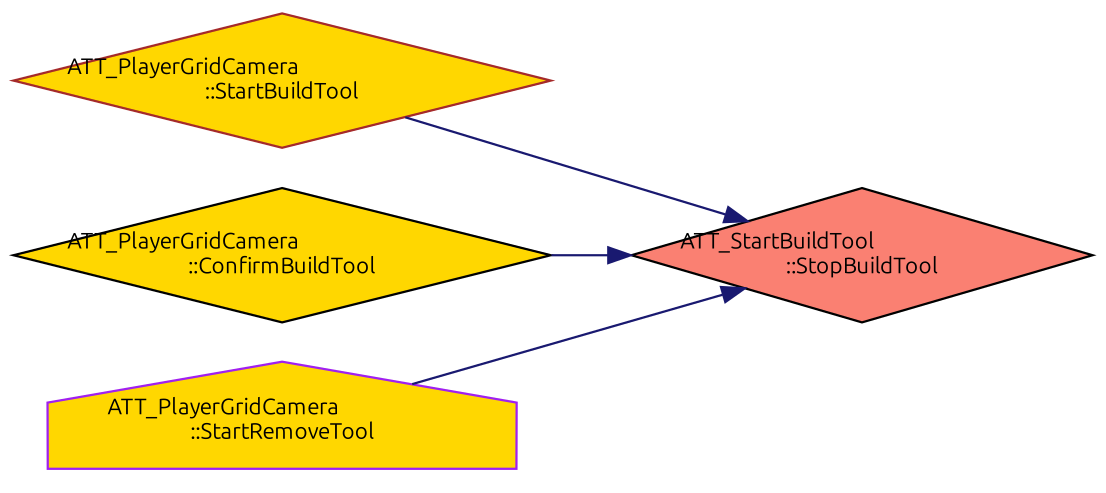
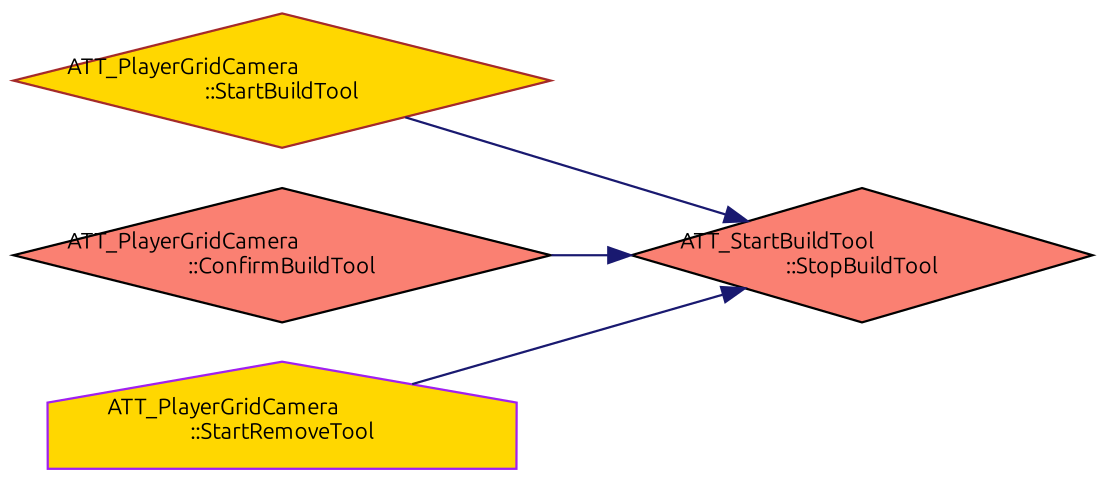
node "ATT_PlayerGridCamera ::ConfirmBuildTool": fillcolor gold -> salmon
